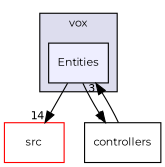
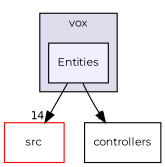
edge "controllers" -> "Entities": removed
